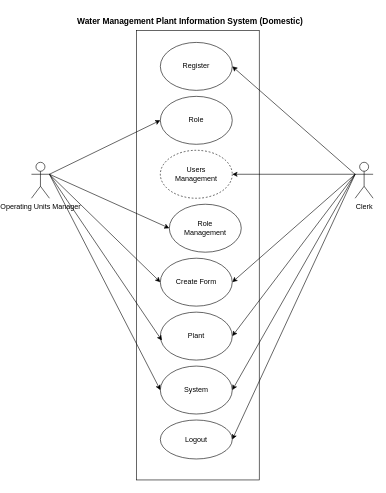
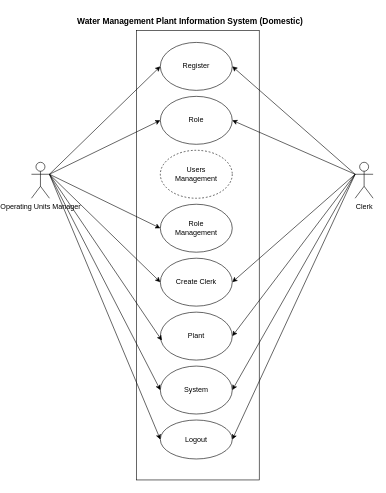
edge "Operating Units Manager" -> "Register": added
edge "Clerk" -> "Users Management": now "Clerk" -> "Role"
node "Role Management": moved (206, 228) -> (197, 228)
node "Create Form": label "Create Form" -> "Create Clerk"
edge "Operating Units Manager" -> "Logout": added
